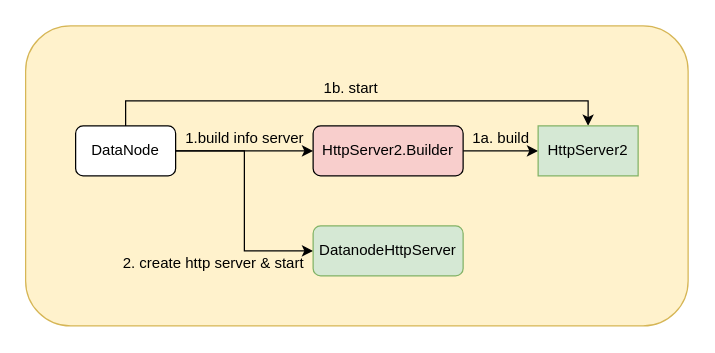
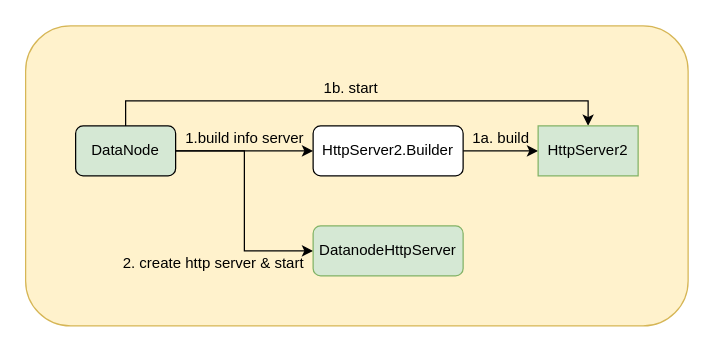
node "DataNode": fillcolor #ffffff -> #d5e8d4
node "HttpServer2.Builder": fillcolor #f8cecc -> #ffffff
